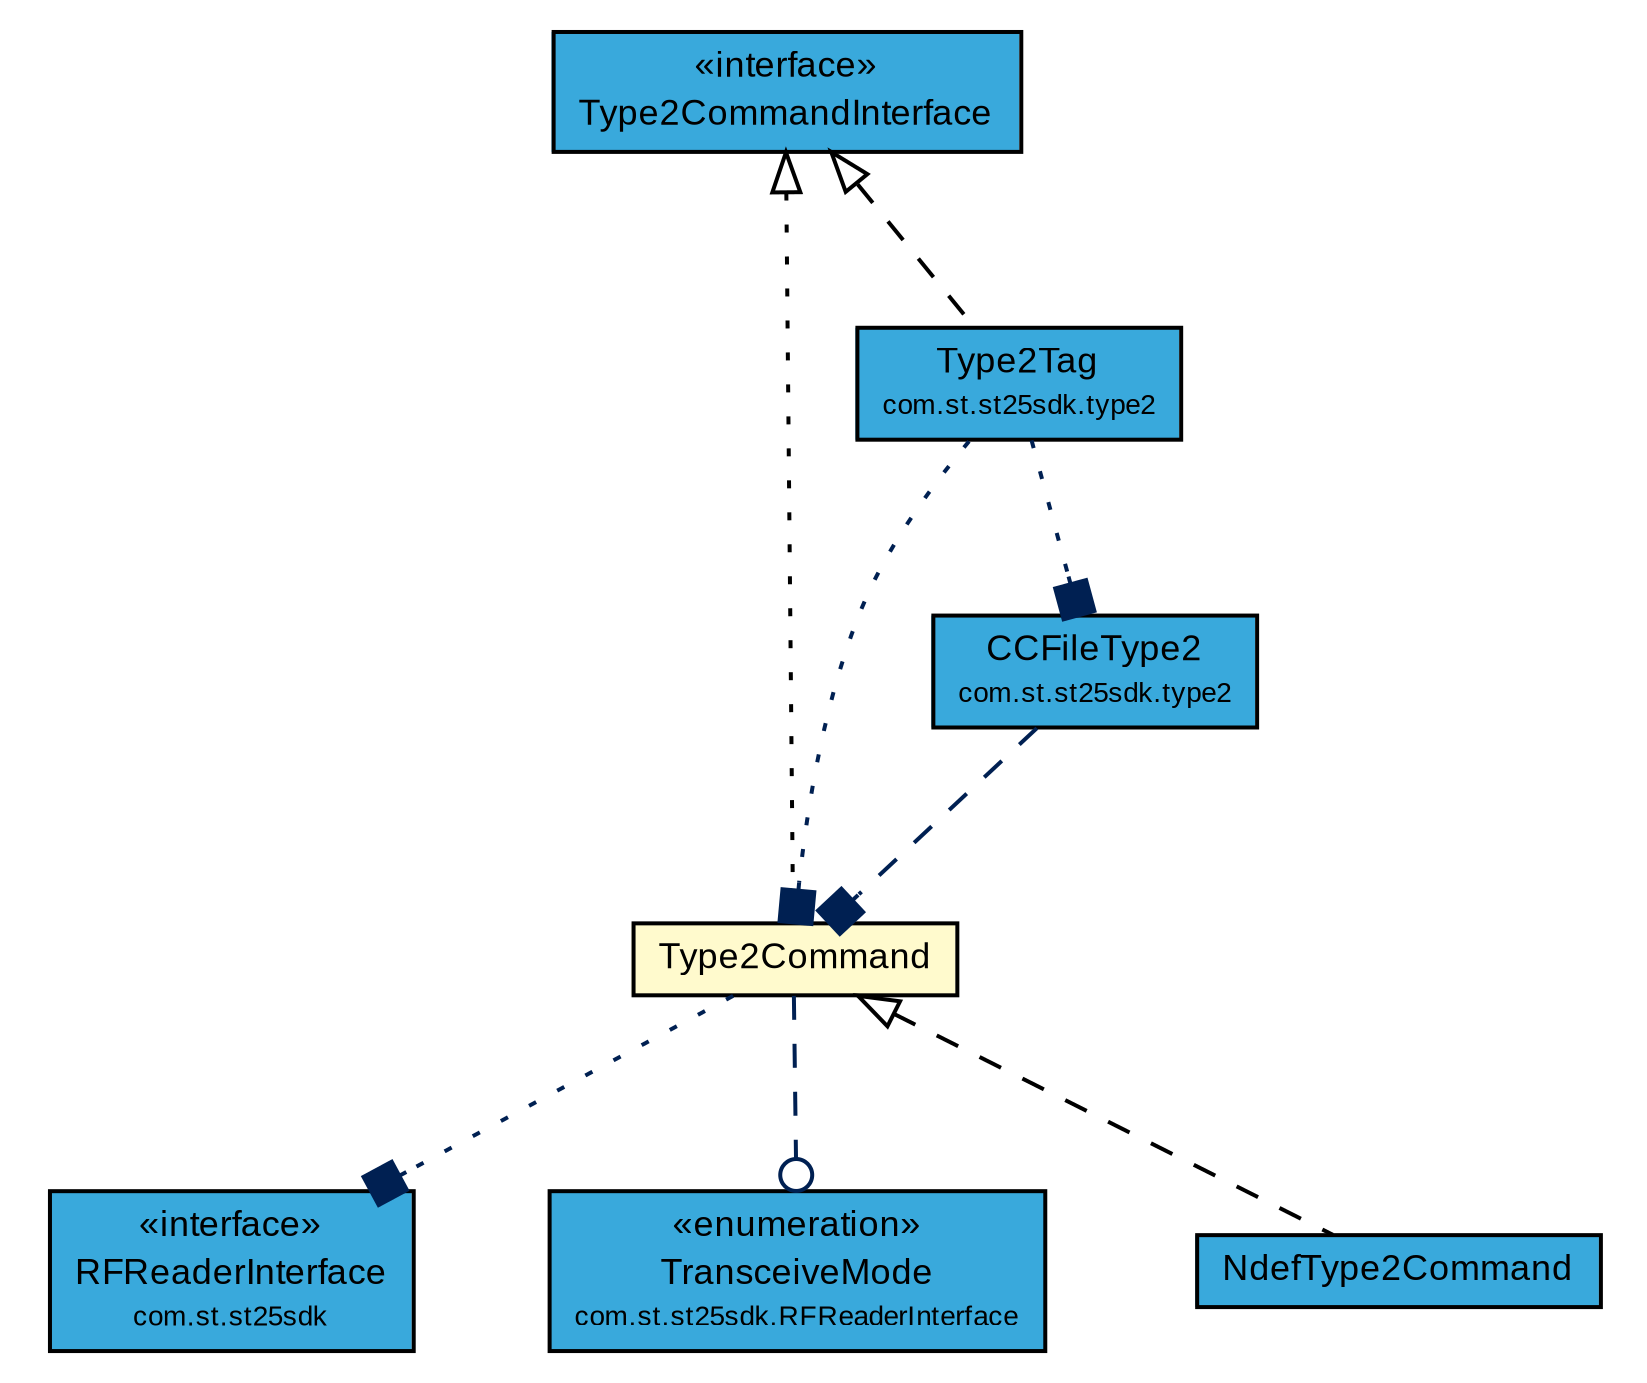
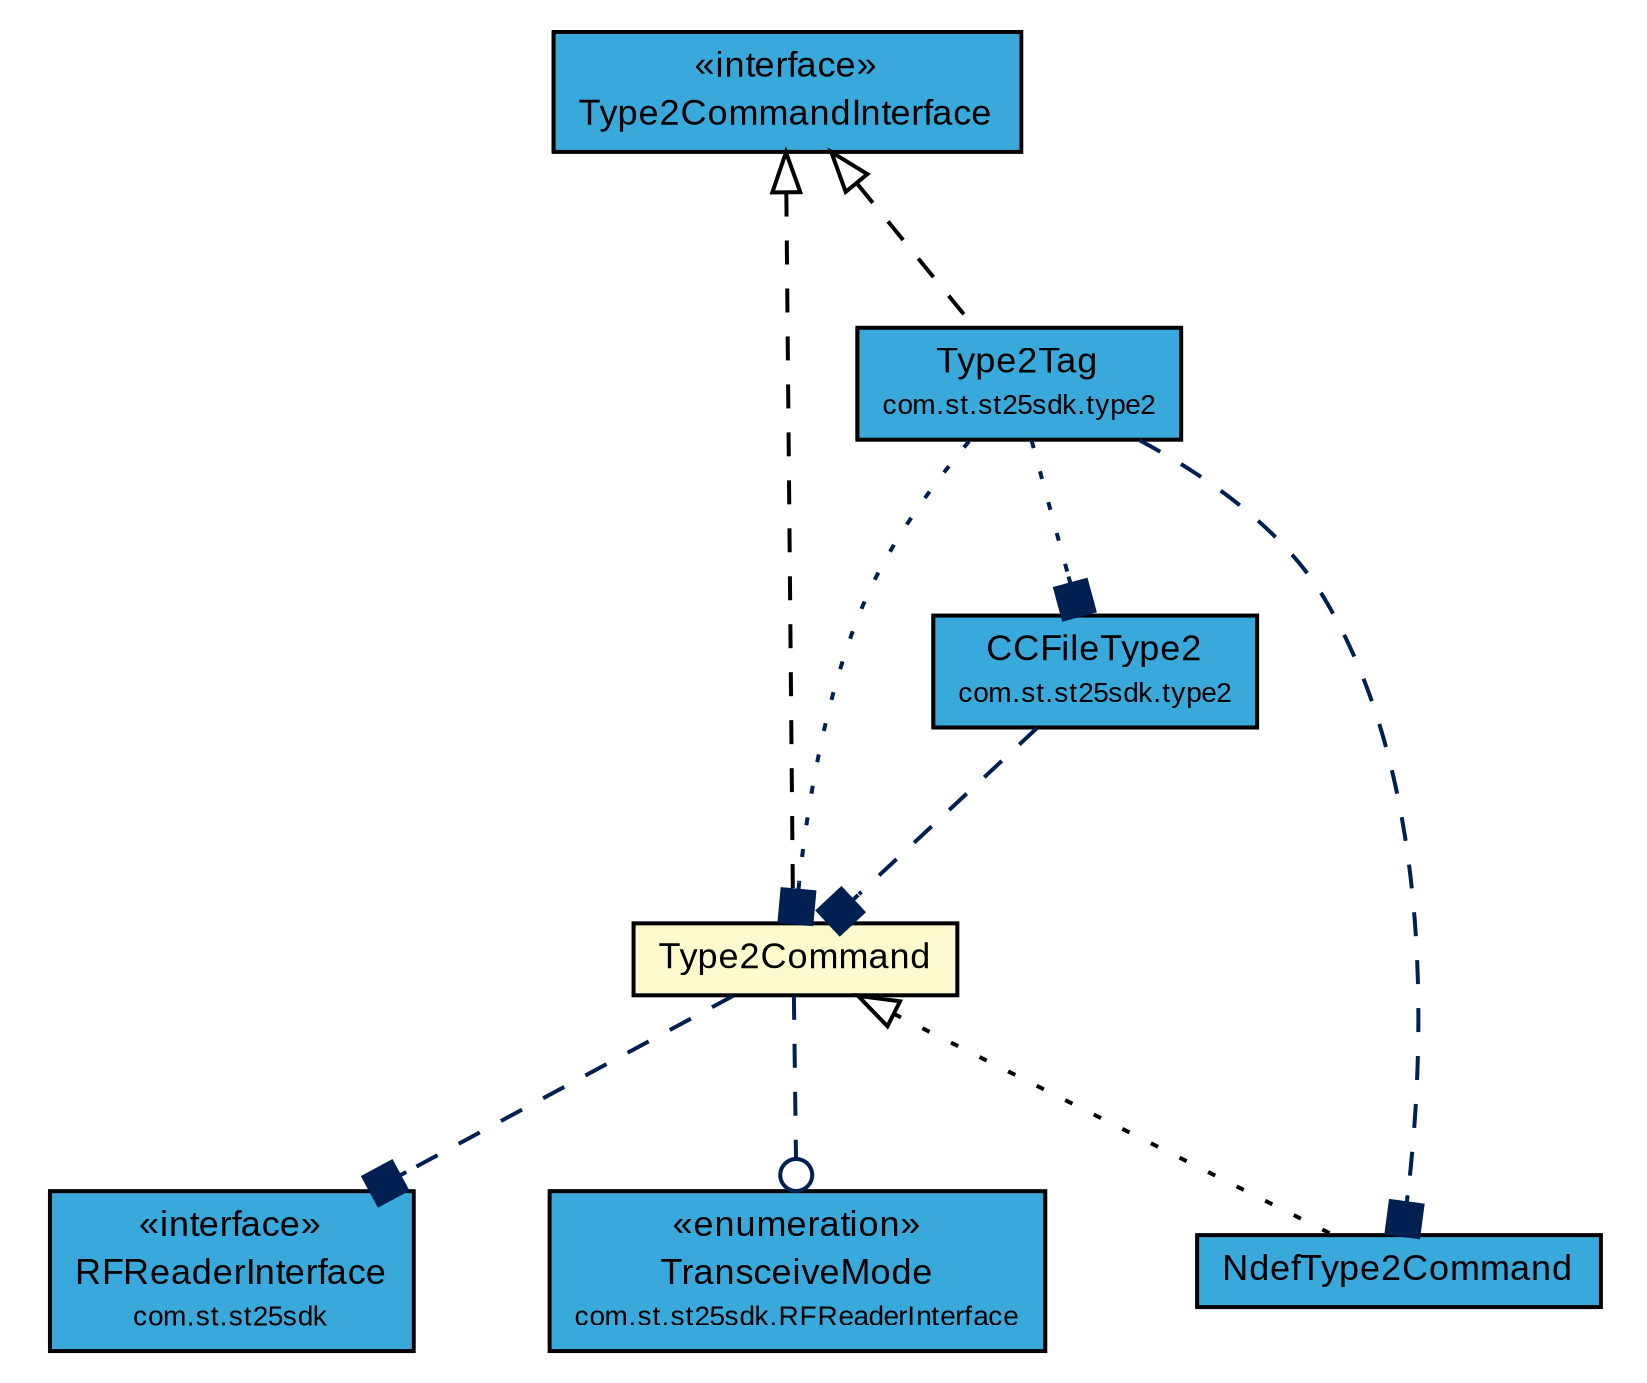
edge "Type2Command" -> "Type2CommandInterface": style dotted -> dashed
edge "Type2Tag" -> "NdefType2Command": added
edge "Type2Command" -> "RFReaderInterface": style dotted -> dashed
edge "NdefType2Command" -> "Type2Command": style dashed -> dotted
